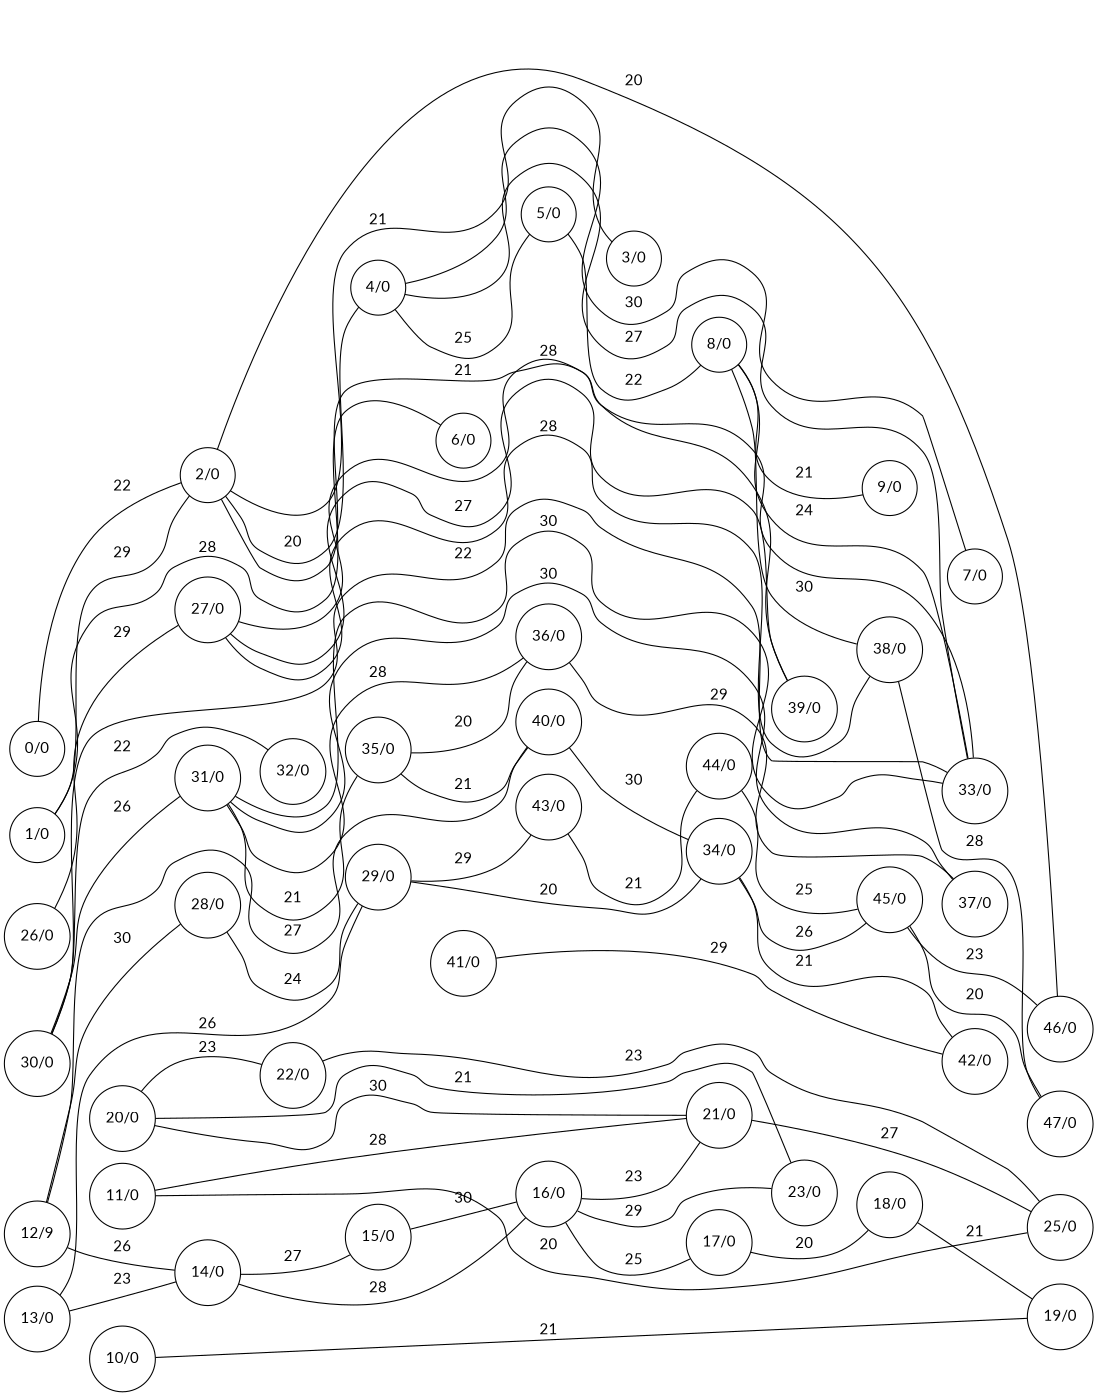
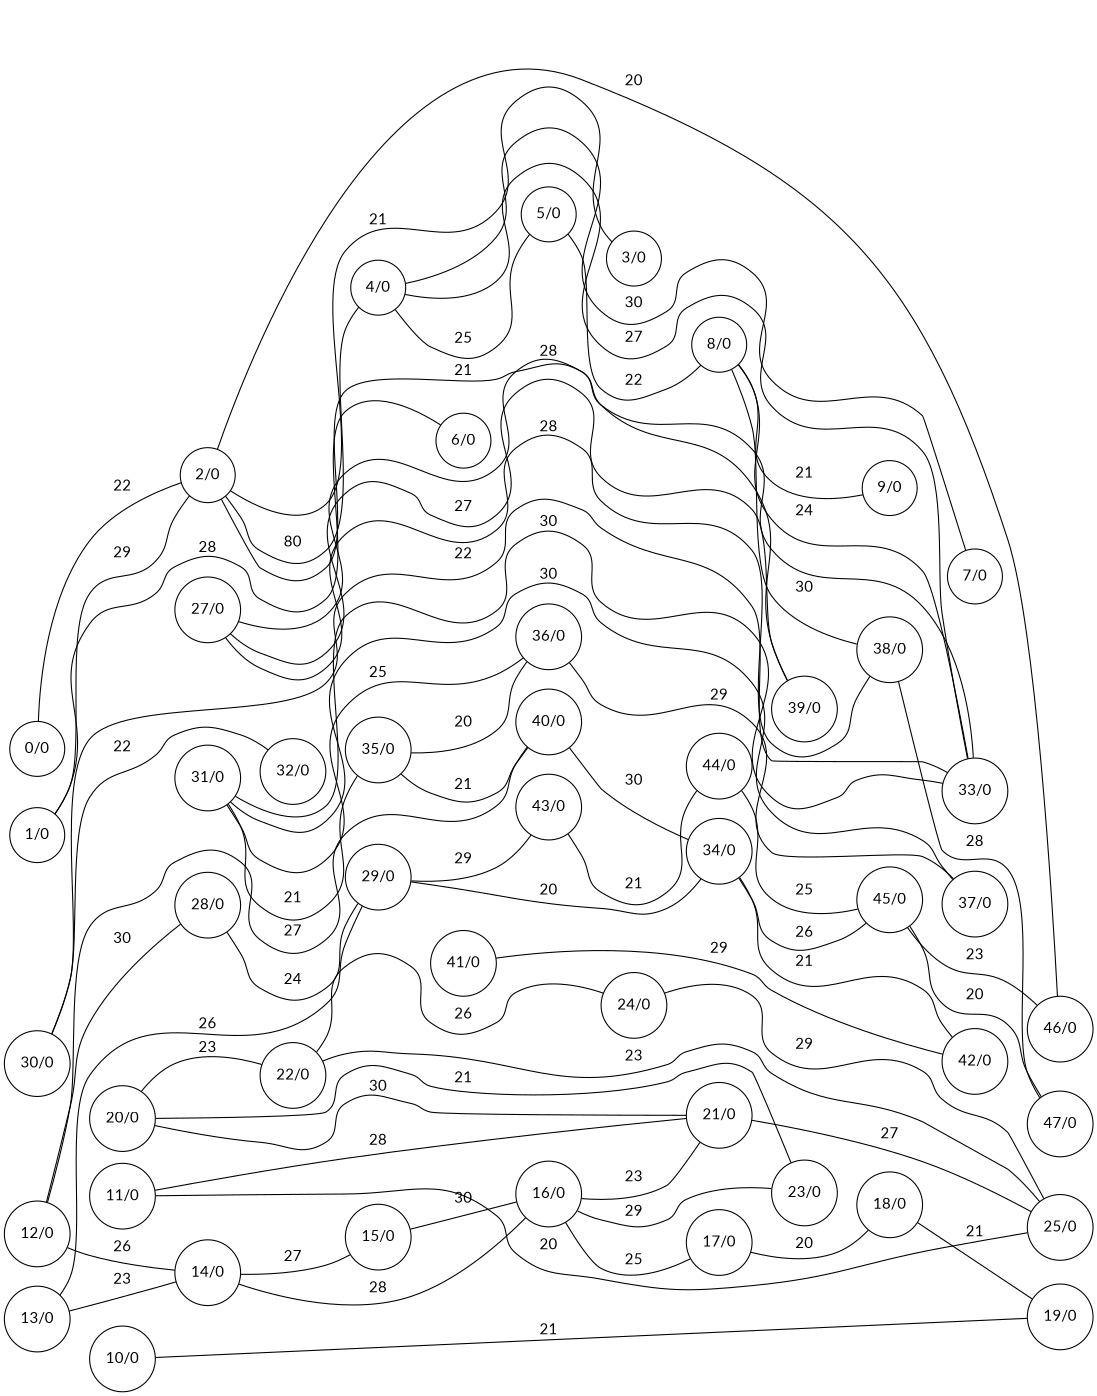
edge "4/0" -- "2/0": label "20" -> "80"
edge "36/0" -- "31/0": label "28" -> "25"
edge "31/0" -- "30/0": removed, label "26"
node "26/0": removed
node "24/0": added
node "12/9": label "12/9" -> "12/0"
